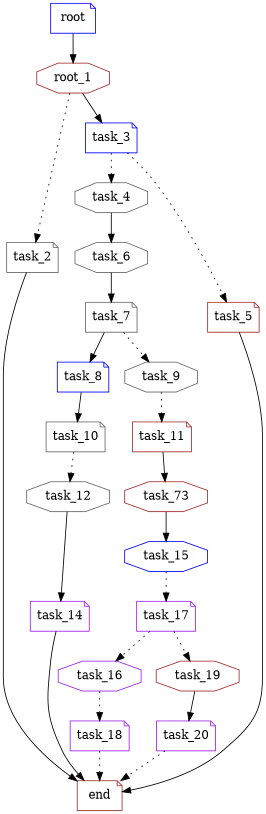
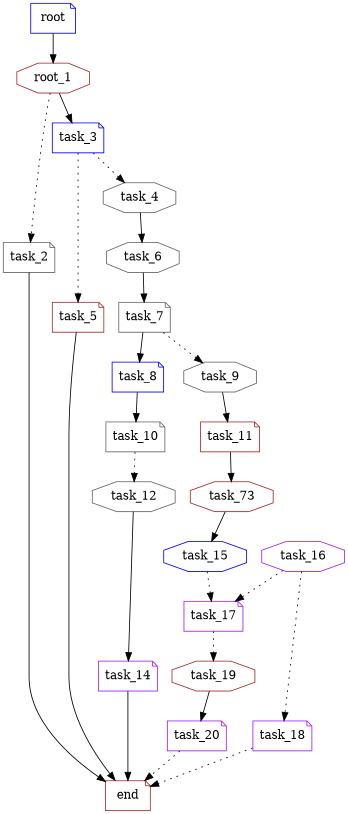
edge "task_9" -> "task_11": style dotted -> solid
edge "task_17" -> "task_16": reversed
